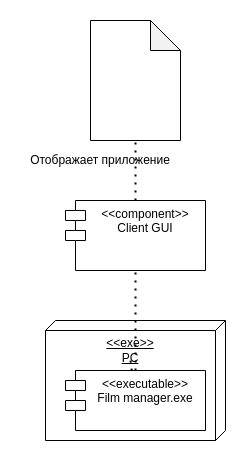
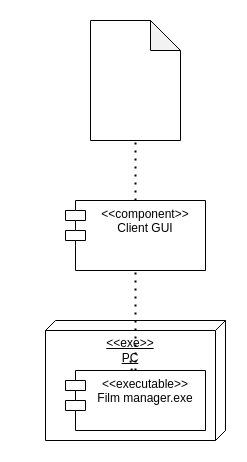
node "Отображает приложение": removed
